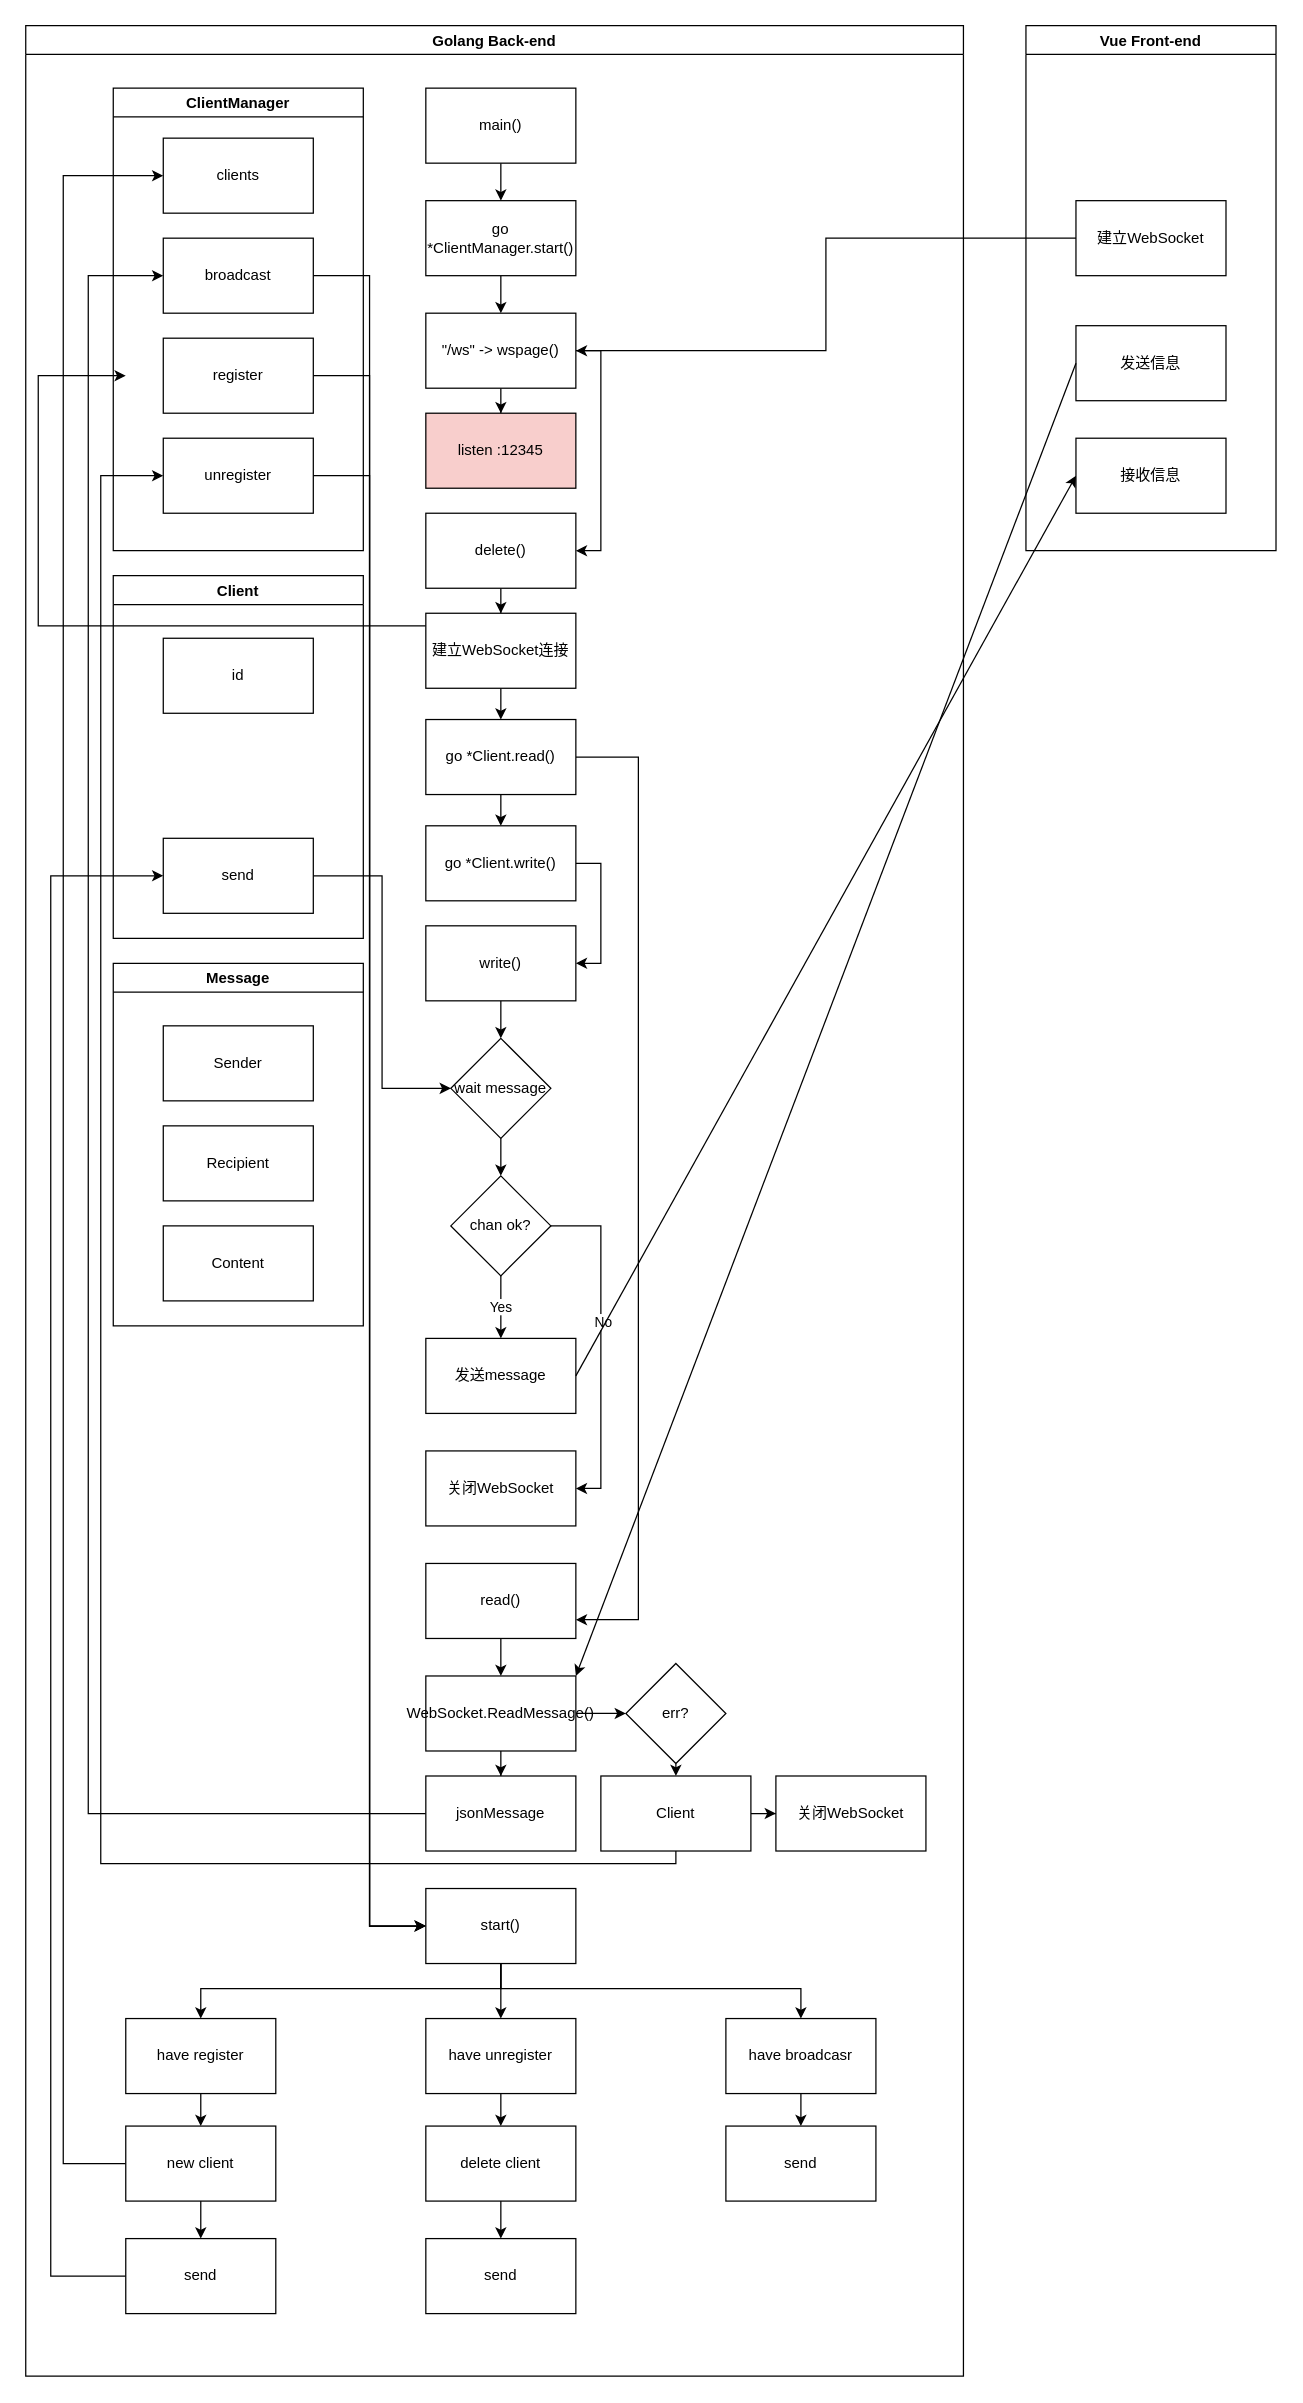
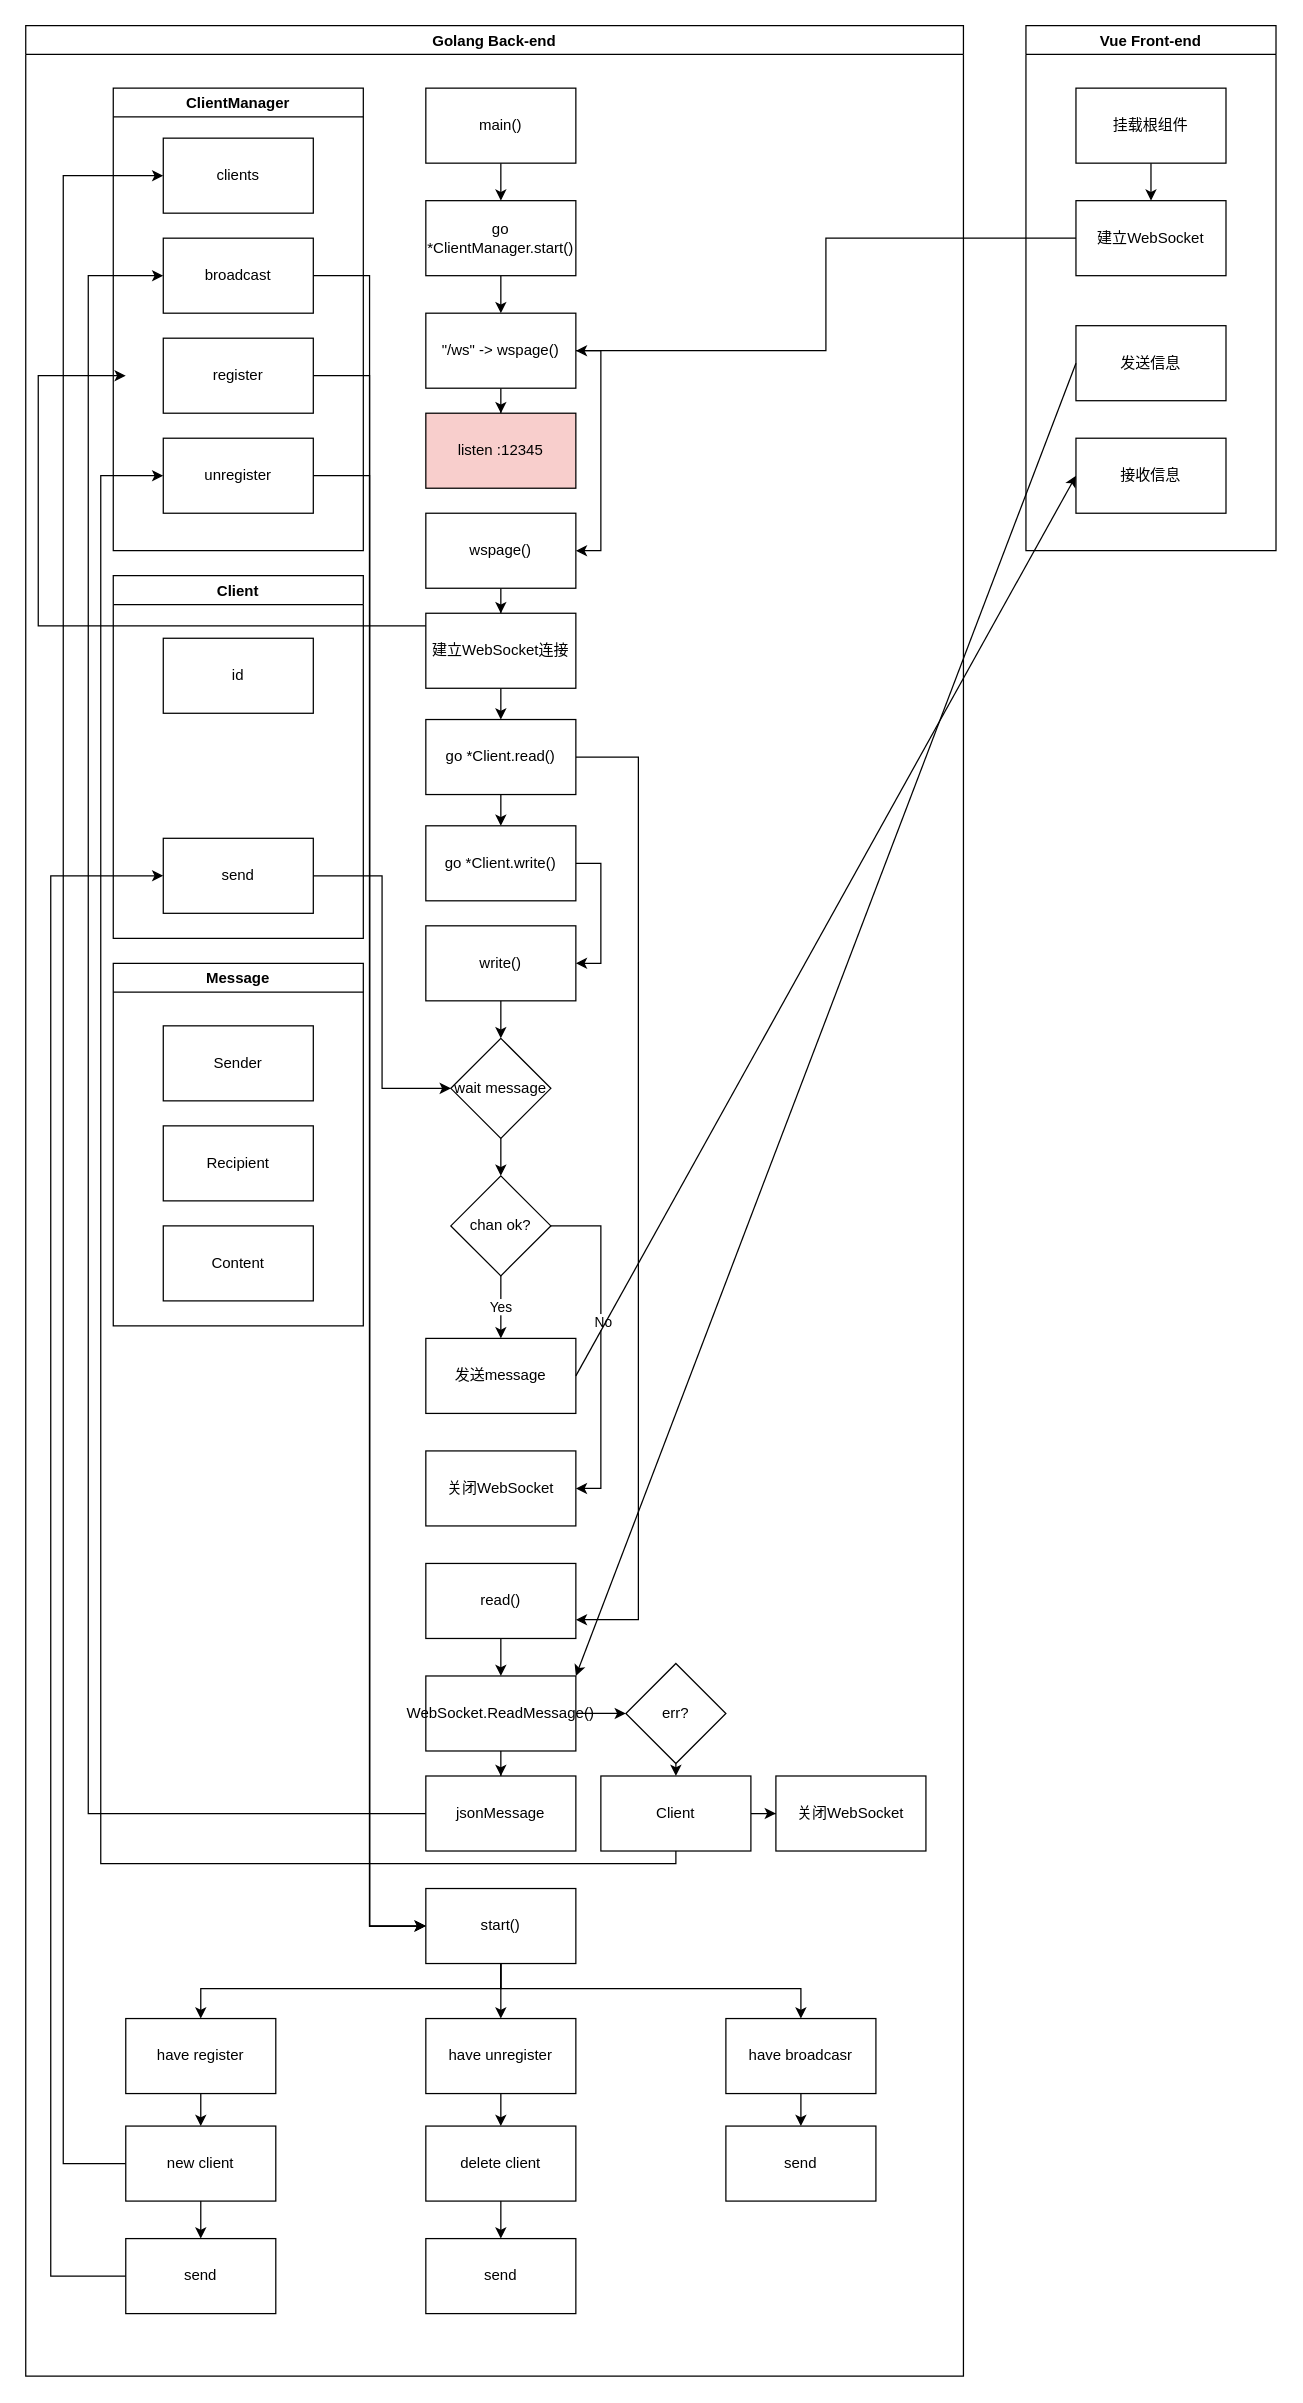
node "挂载根组件": added
edge "挂载根组件" -> "建立WebSocket": added
node "delete()": label "delete()" -> "wspage()"
